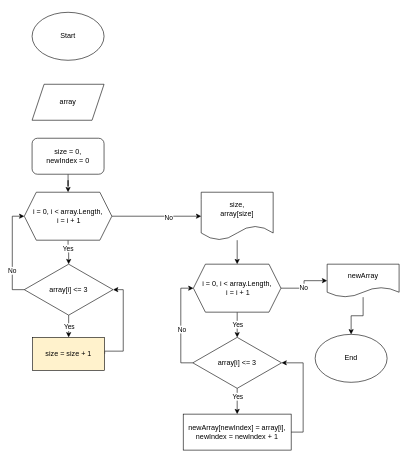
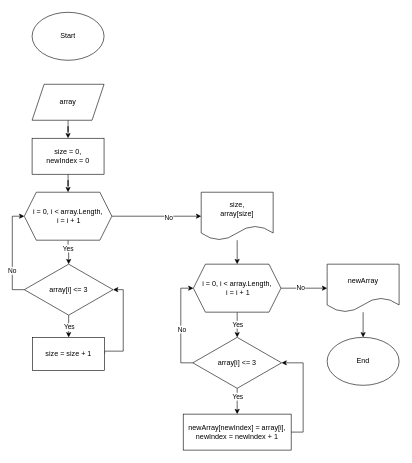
edge "array" -> "size = 0, newIndex = 0": added
node "size = 0, newIndex = 0": shape rounded rectangle -> rectangle
node "newArray": size 72x33 -> 72x48
node "size = size + 1": fillcolor #fff2cc -> #ffffff
node "End": moved (351, 359) -> (363, 362)
